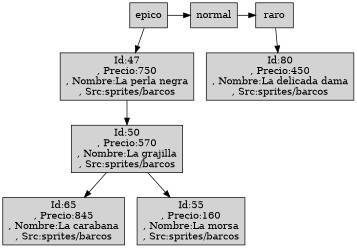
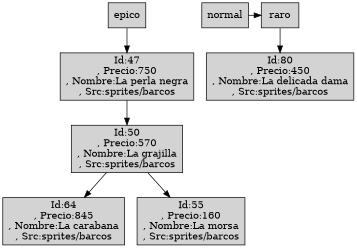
edge "epico" -> "normal": removed
node "Id:65 , Precio:845 , Nombre:La carabana , Src:sprites/barcos": label "Id:65 , Precio:845 , Nombre:La carabana , Src:sprites/barcos" -> "Id:64 , Precio:845 , Nombre:La carabana , Src:sprites/barcos"
